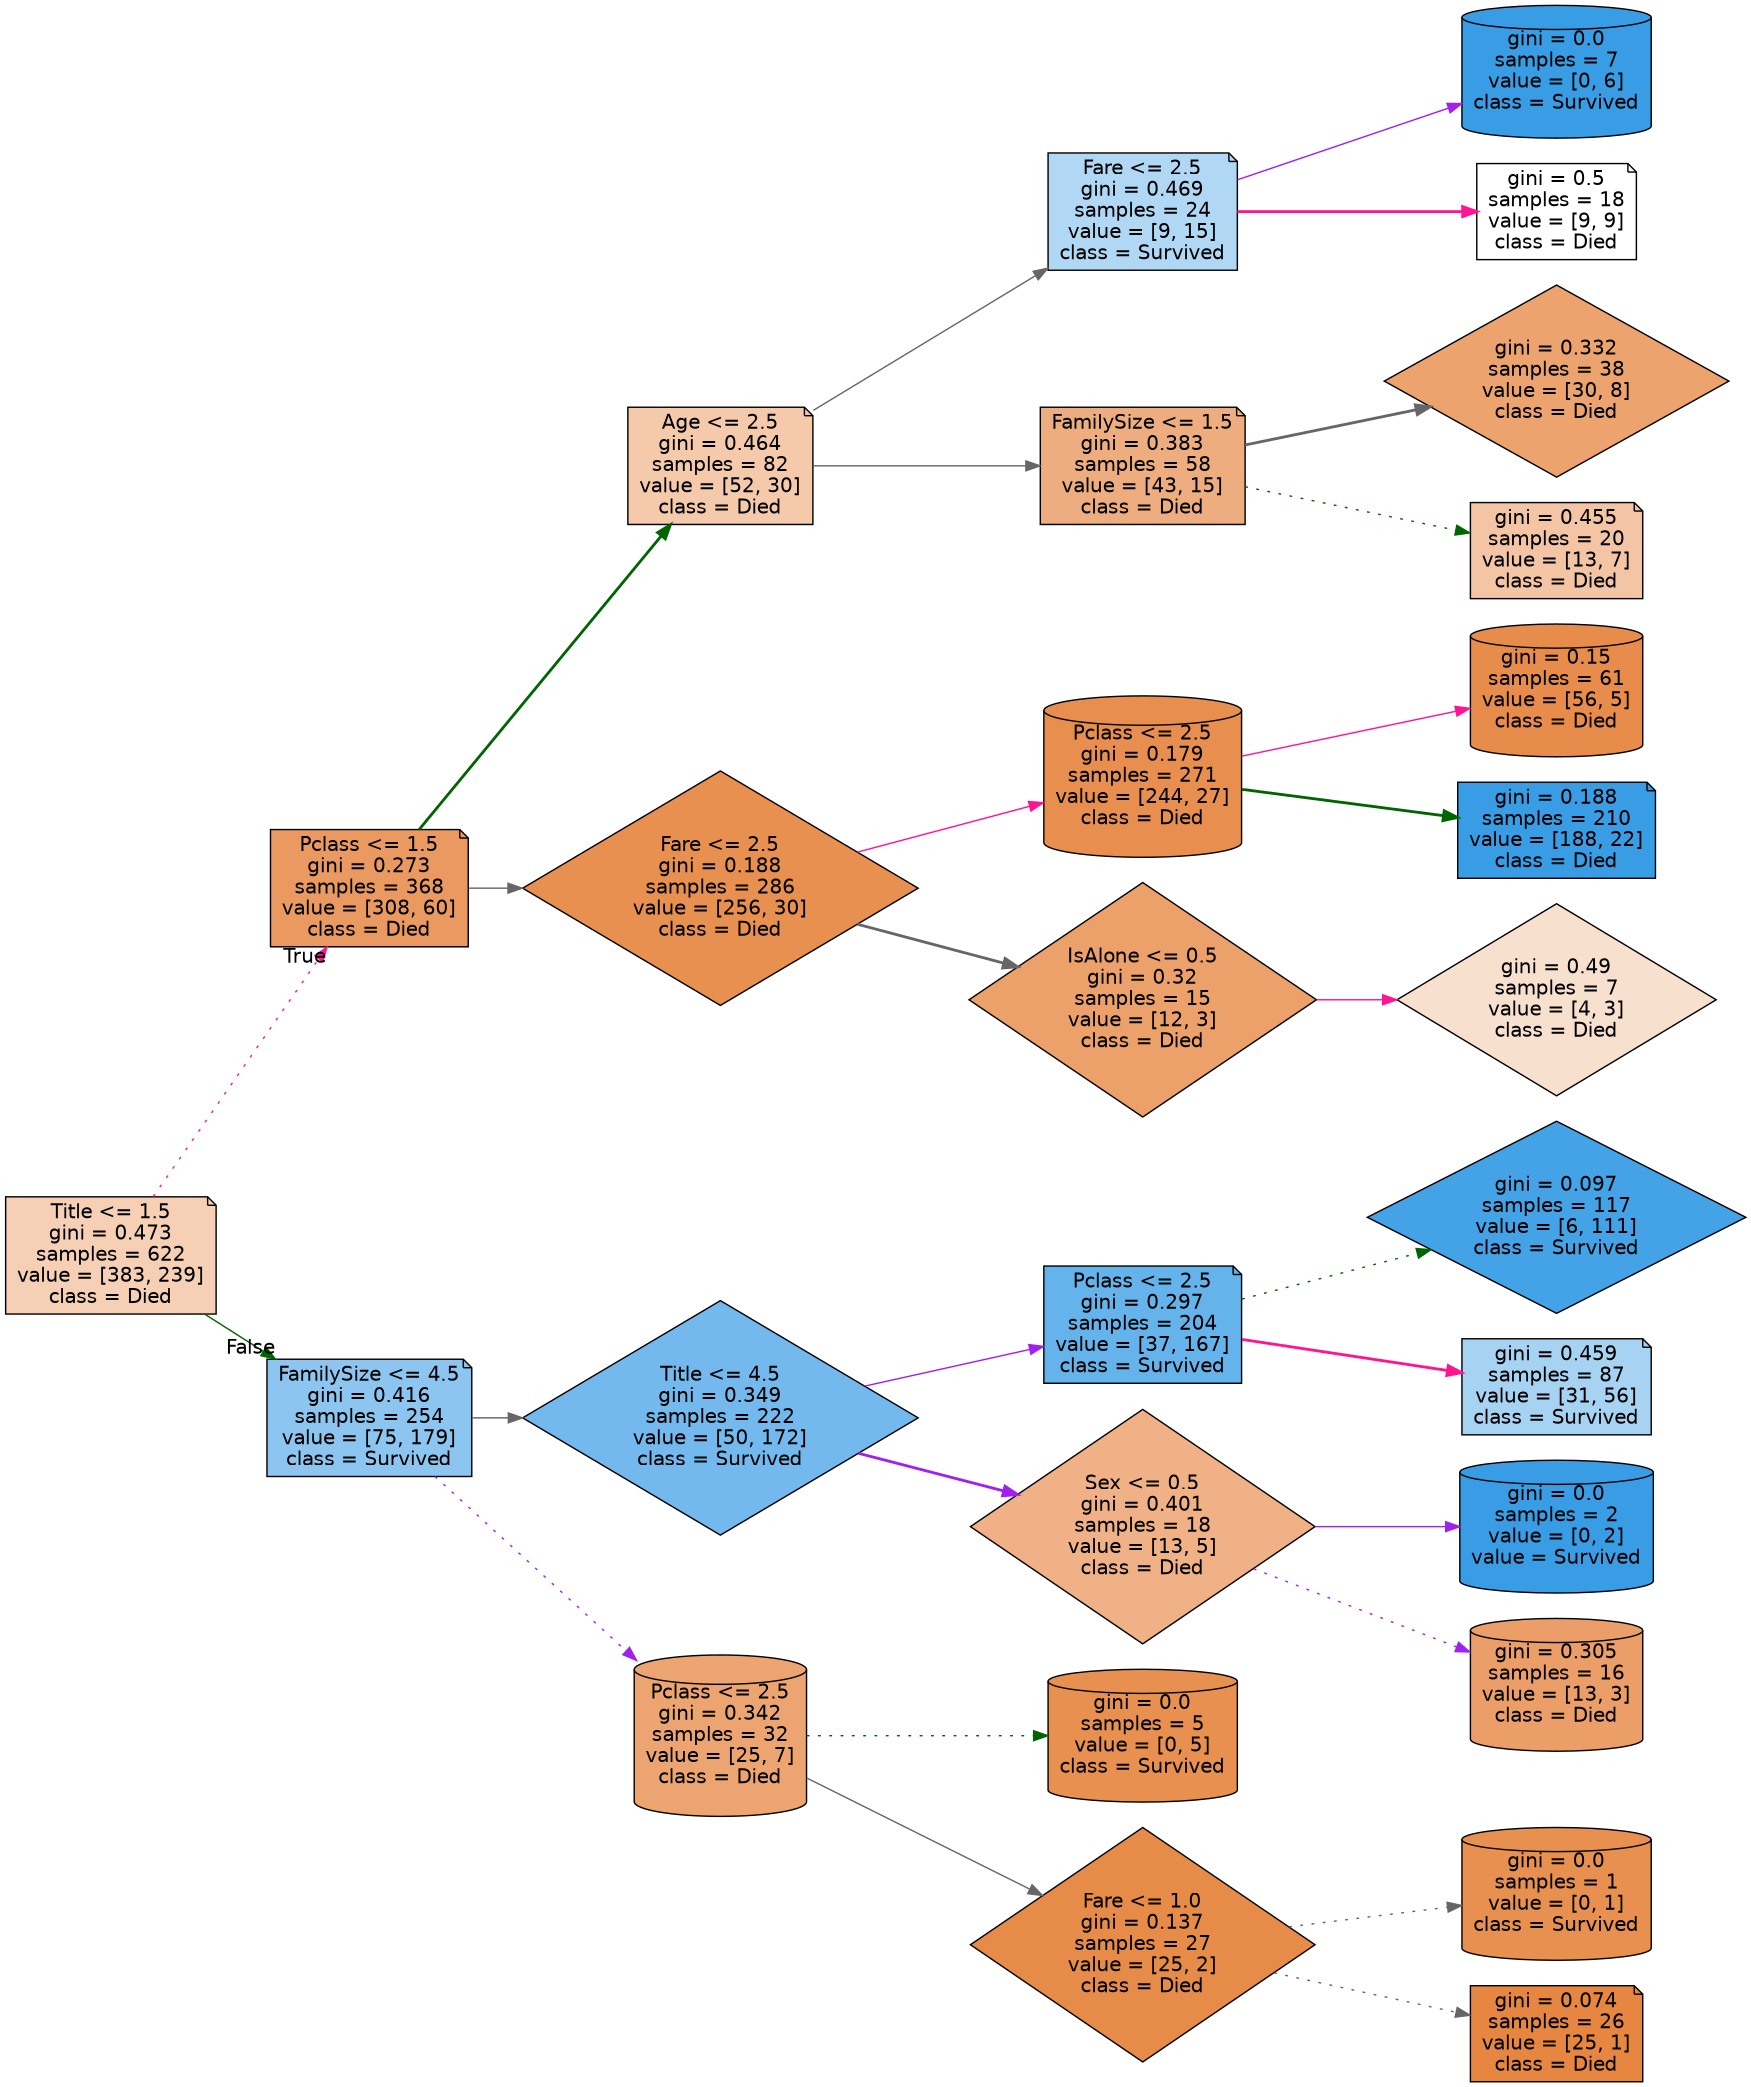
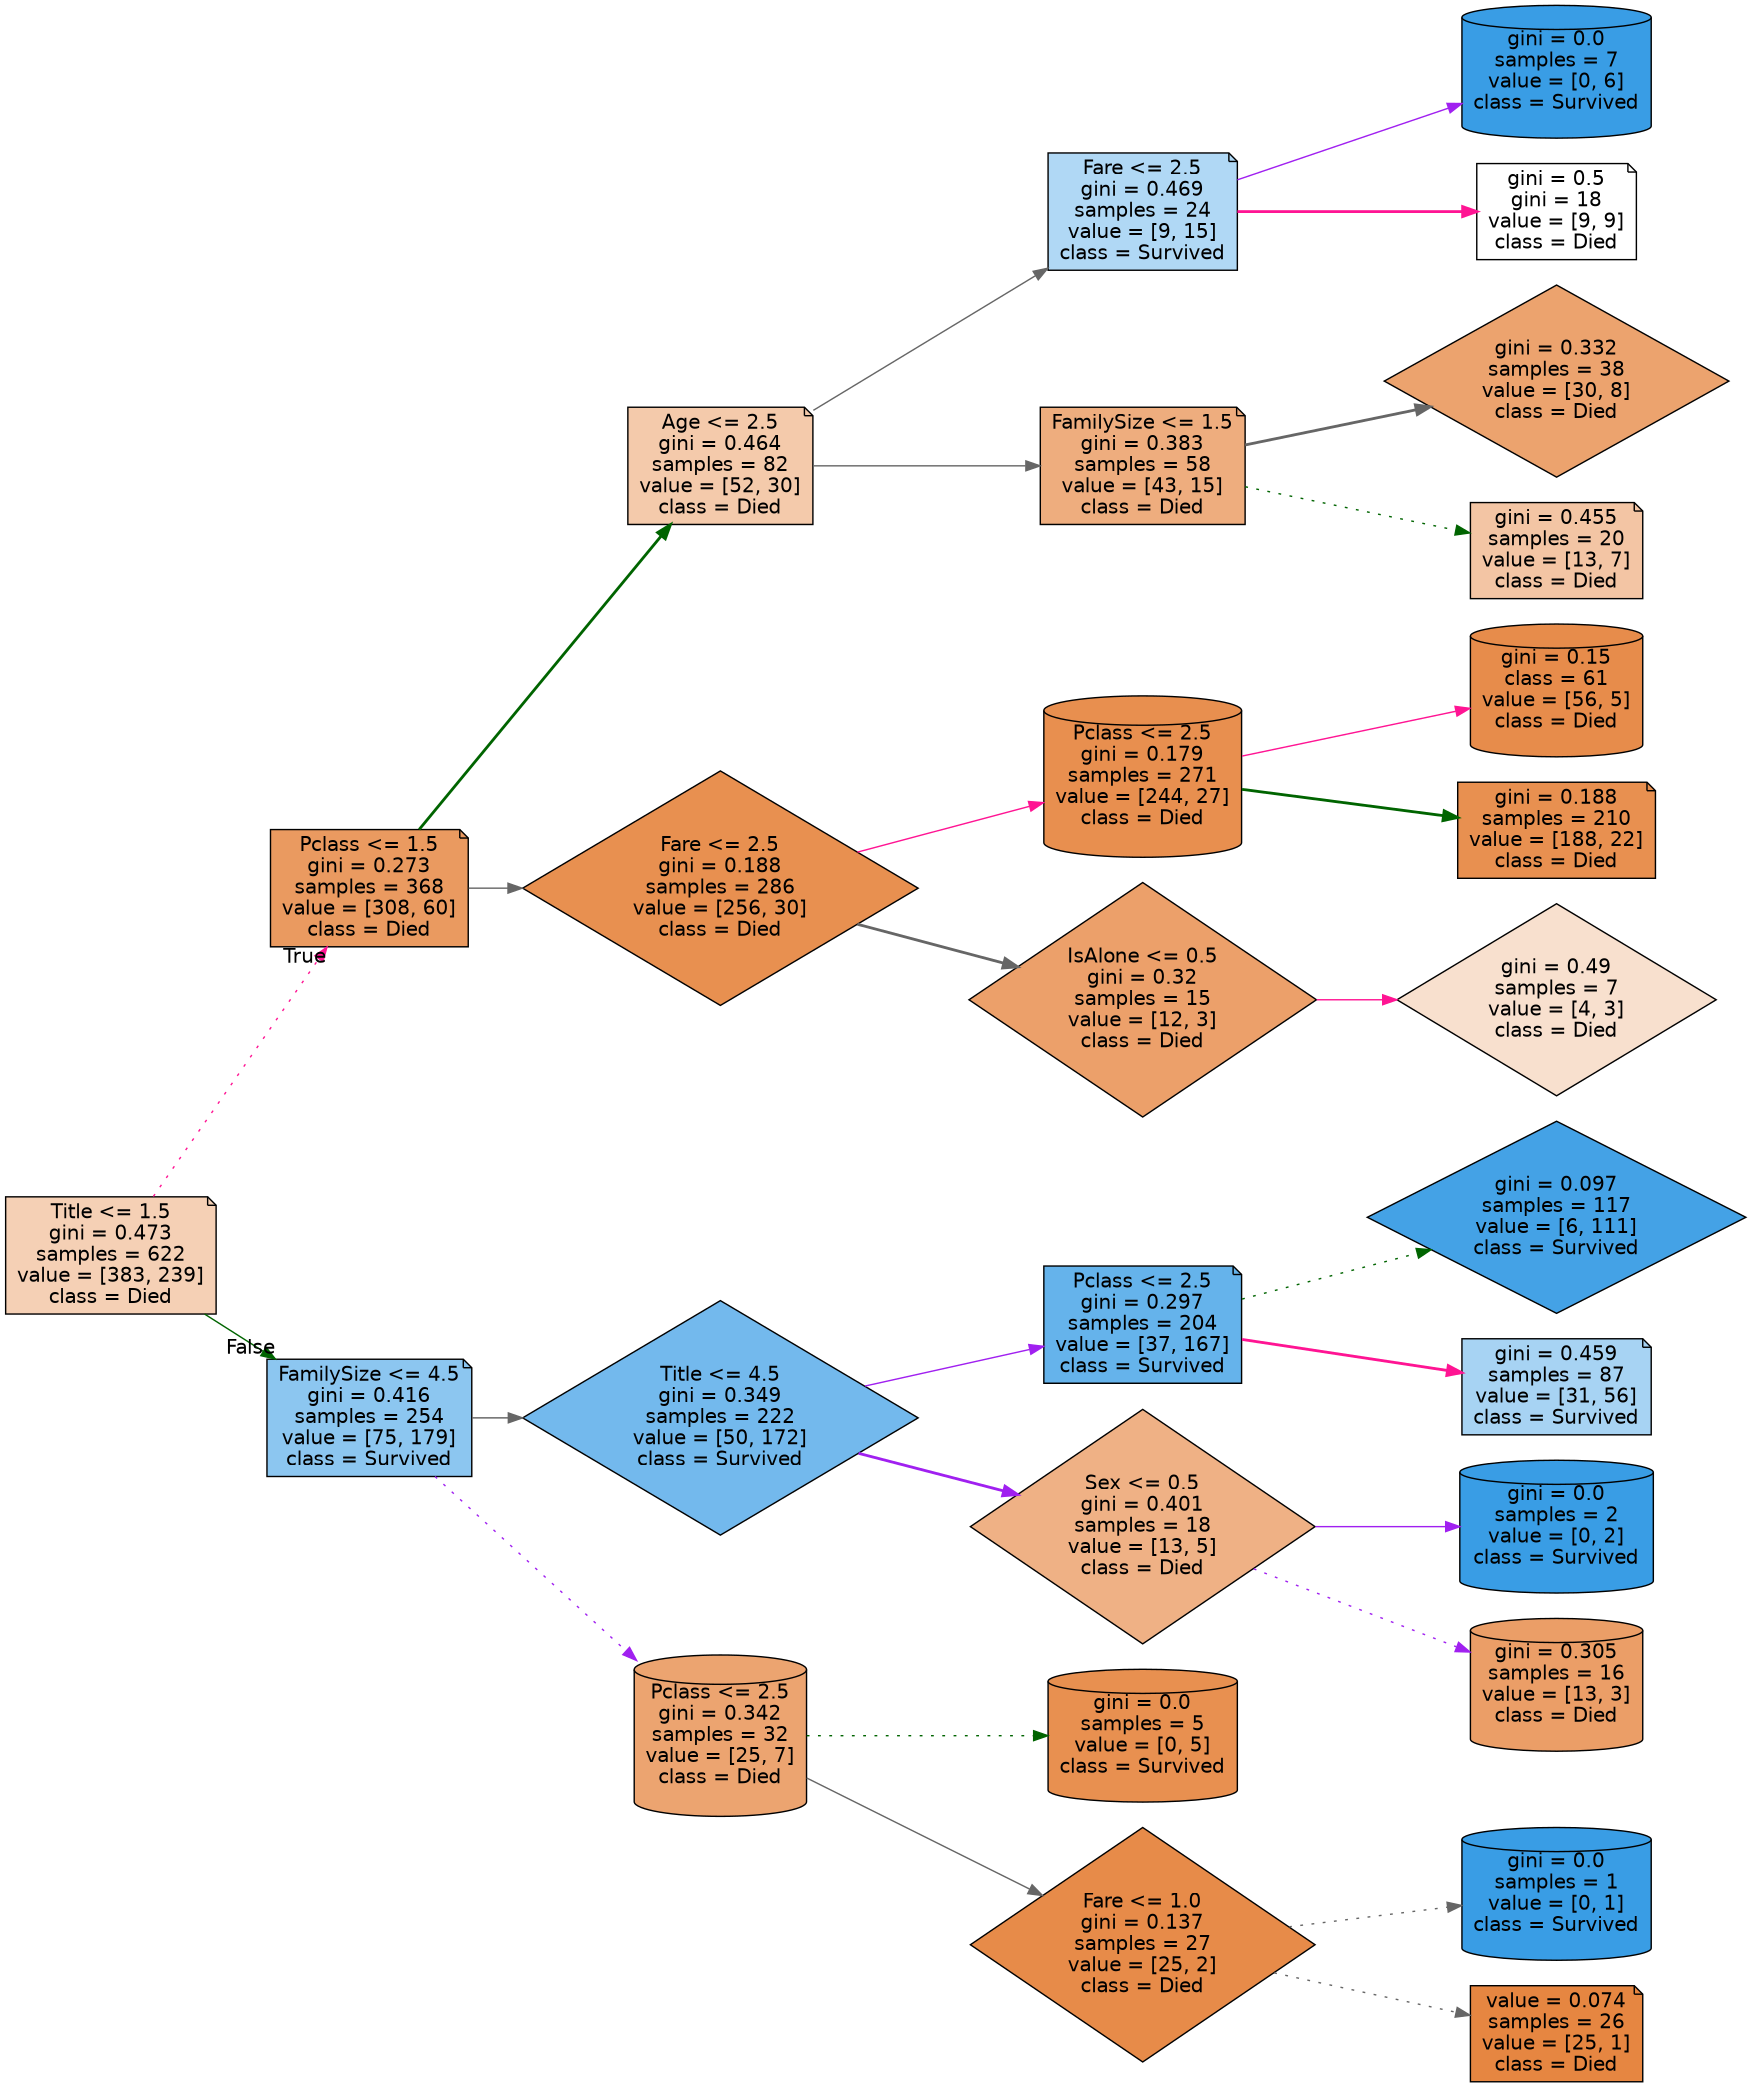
node "gini = 0.5 samples = 18 value = [9, 9] class = Died": label "gini = 0.5 samples = 18 value = [9, 9] class = Died" -> "gini = 0.5 gini = 18 value = [9, 9] class = Died"
node "gini = 0.15 samples = 61 value = [56, 5] class = Died": label "gini = 0.15 samples = 61 value = [56, 5] class = Died" -> "gini = 0.15 class = 61 value = [56, 5] class = Died"
node "gini = 0.188 samples = 210 value = [188, 22] class = Died": fillcolor #399de5 -> #e89050
node "gini = 0.0 samples = 2 value = [0, 2] value = Survived": label "gini = 0.0 samples = 2 value = [0, 2] value = Survived" -> "gini = 0.0 samples = 2 value = [0, 2] class = Survived"
node "gini = 0.0 samples = 1 value = [0, 1] class = Survived": fillcolor #e89050 -> #399de5
node "gini = 0.074 samples = 26 value = [25, 1] class = Died": label "gini = 0.074 samples = 26 value = [25, 1] class = Died" -> "value = 0.074 samples = 26 value = [25, 1] class = Died"
